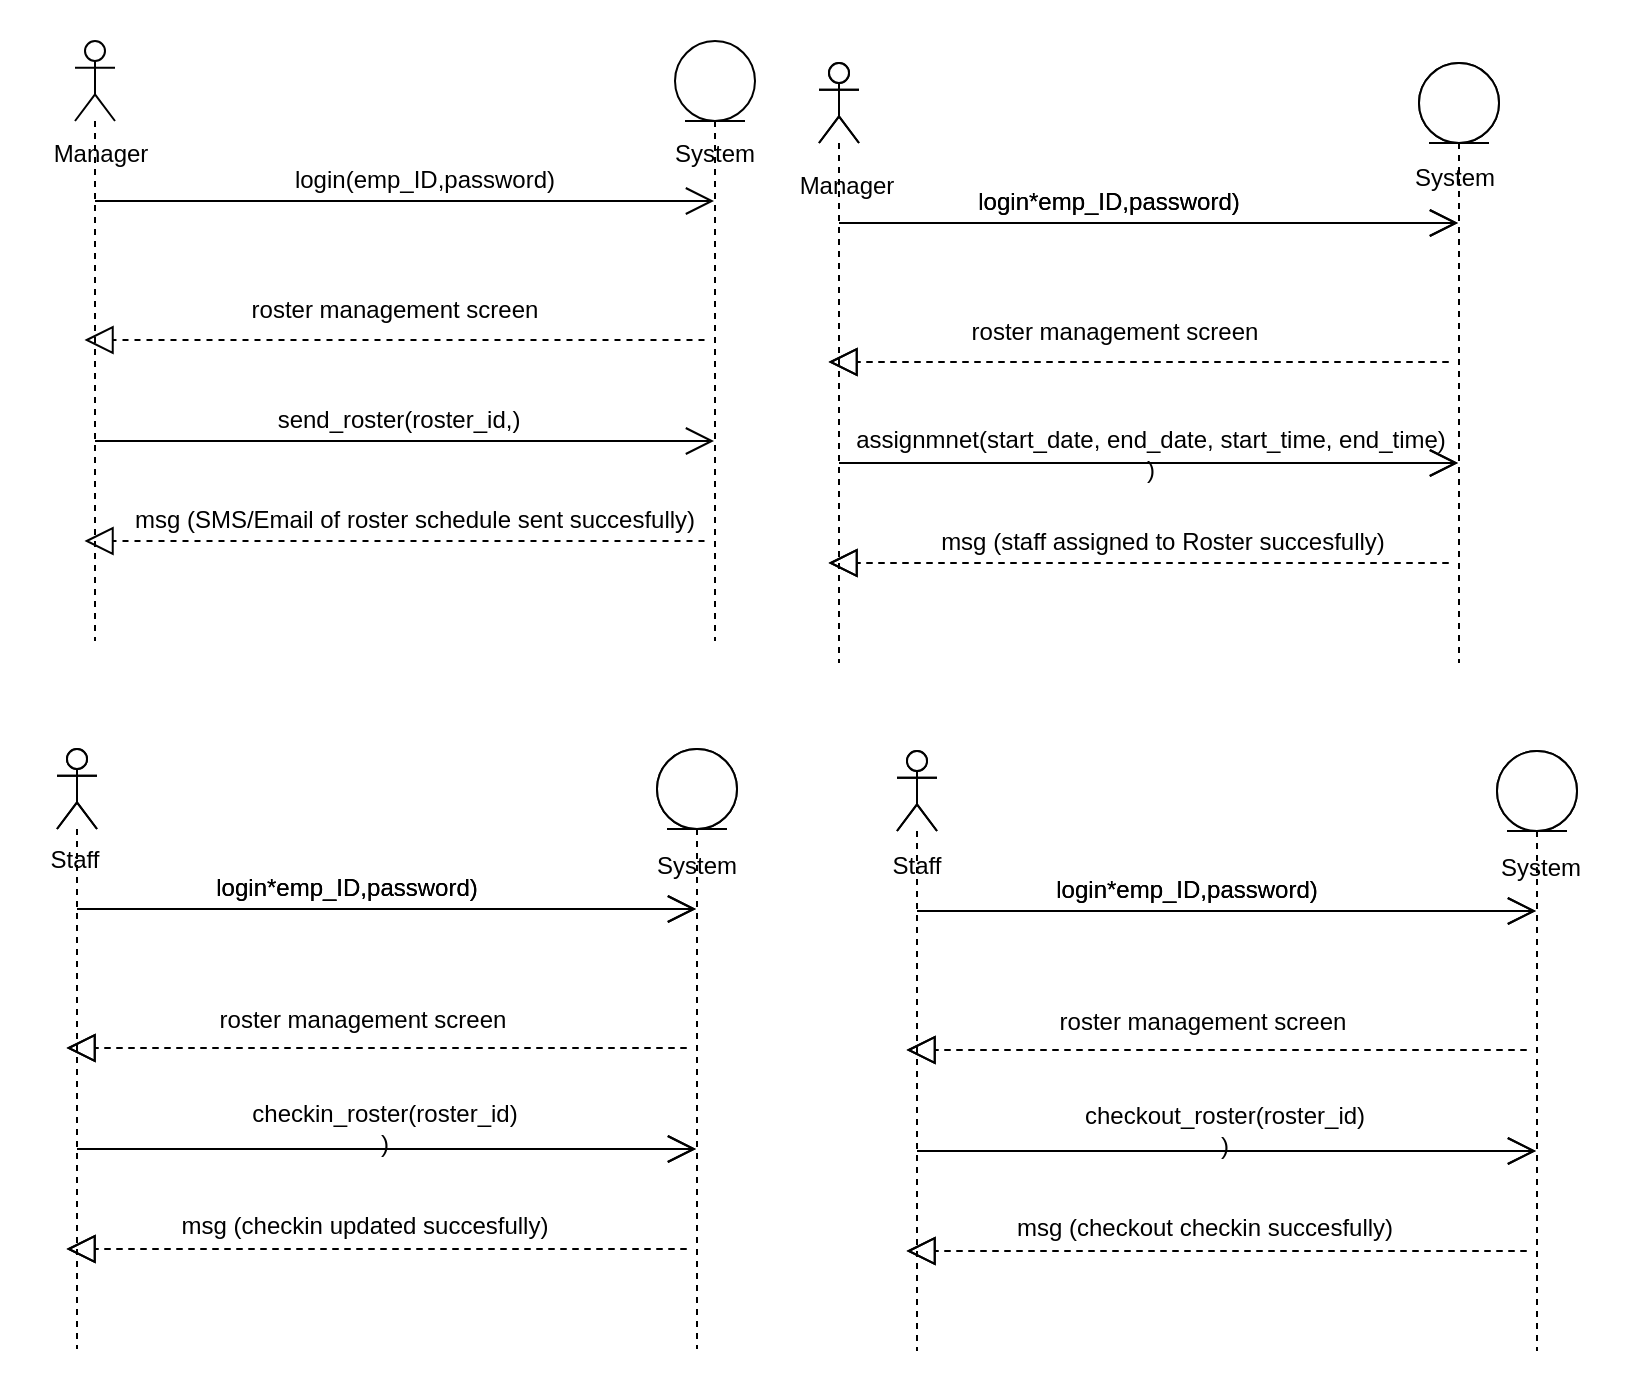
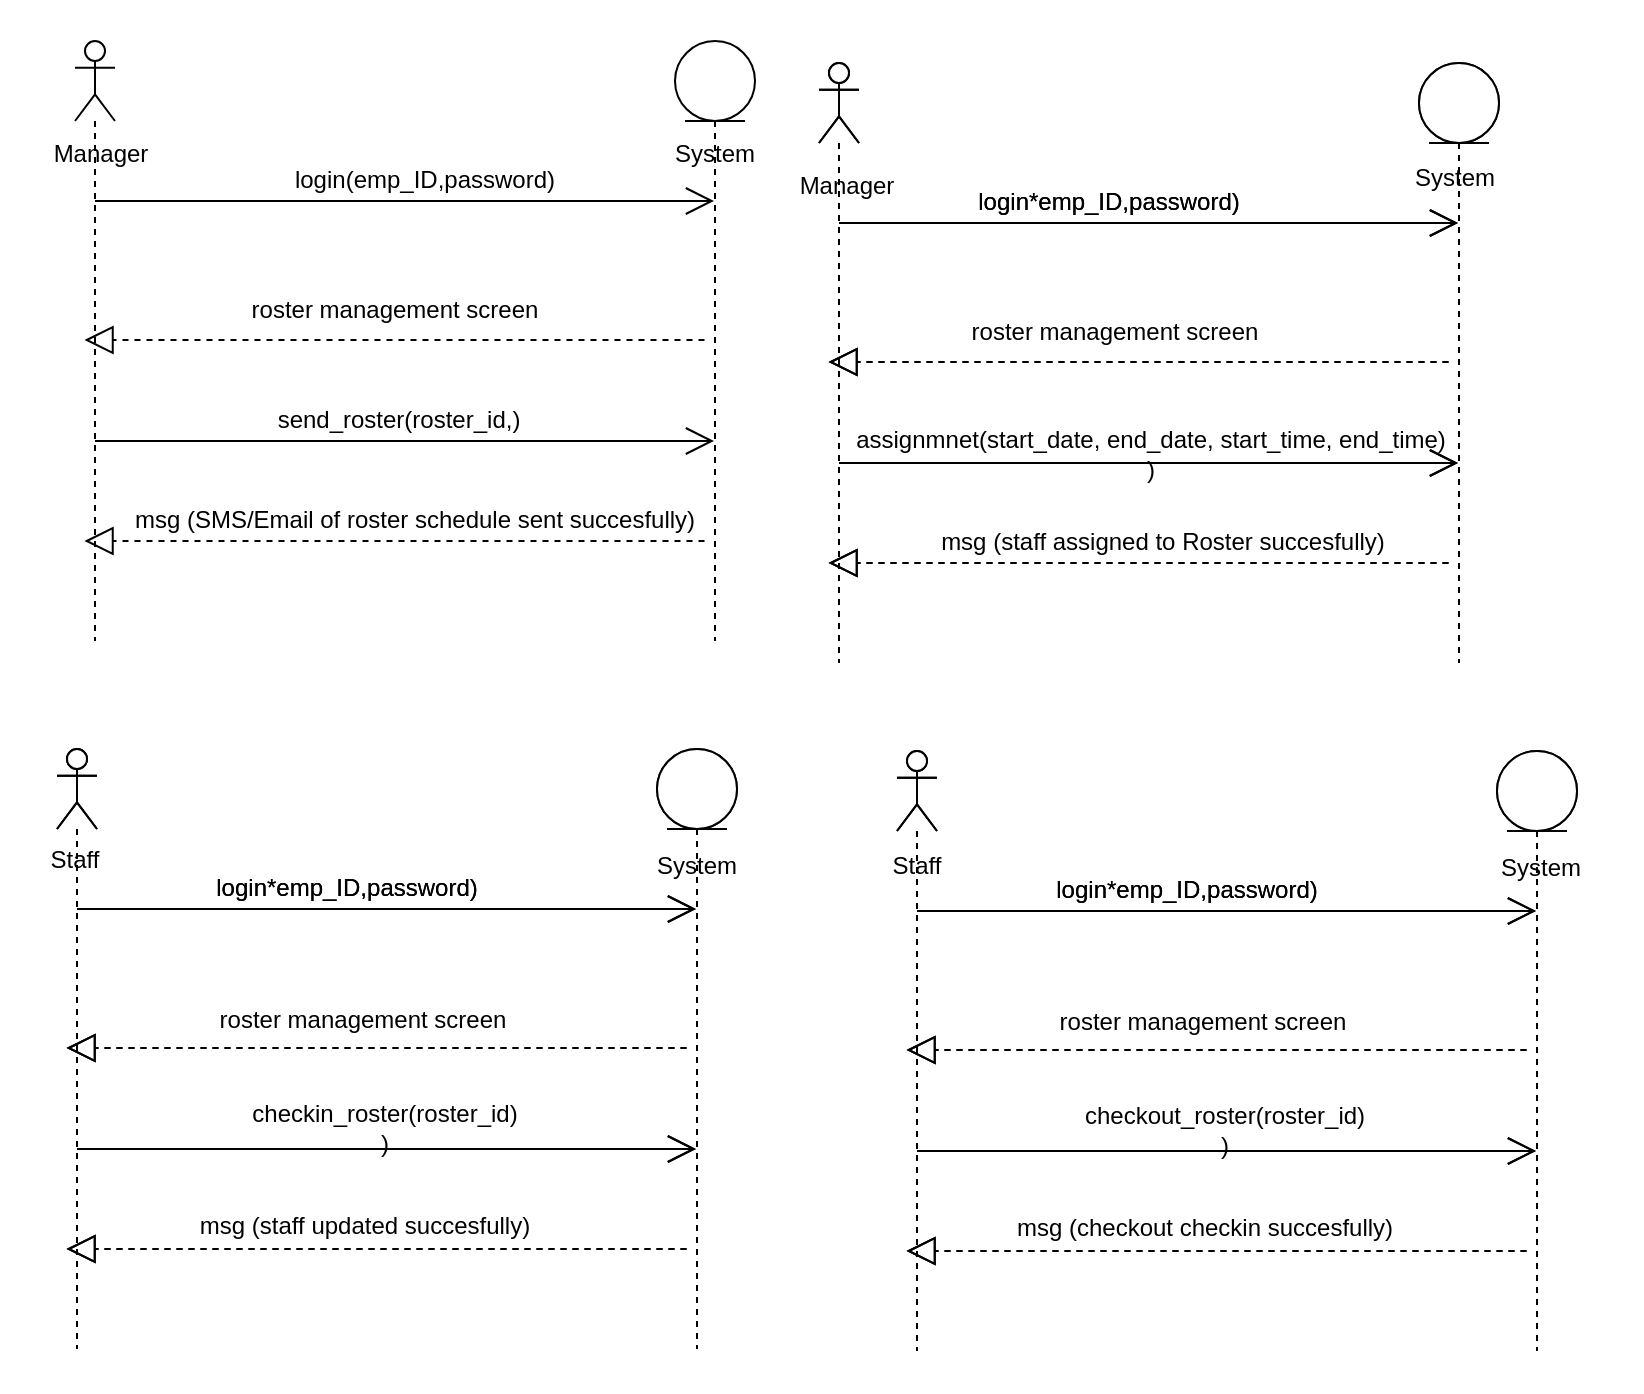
node "msg (checkin updated succesfully)": label "msg (checkin updated succesfully)" -> "msg (staff updated succesfully)"
